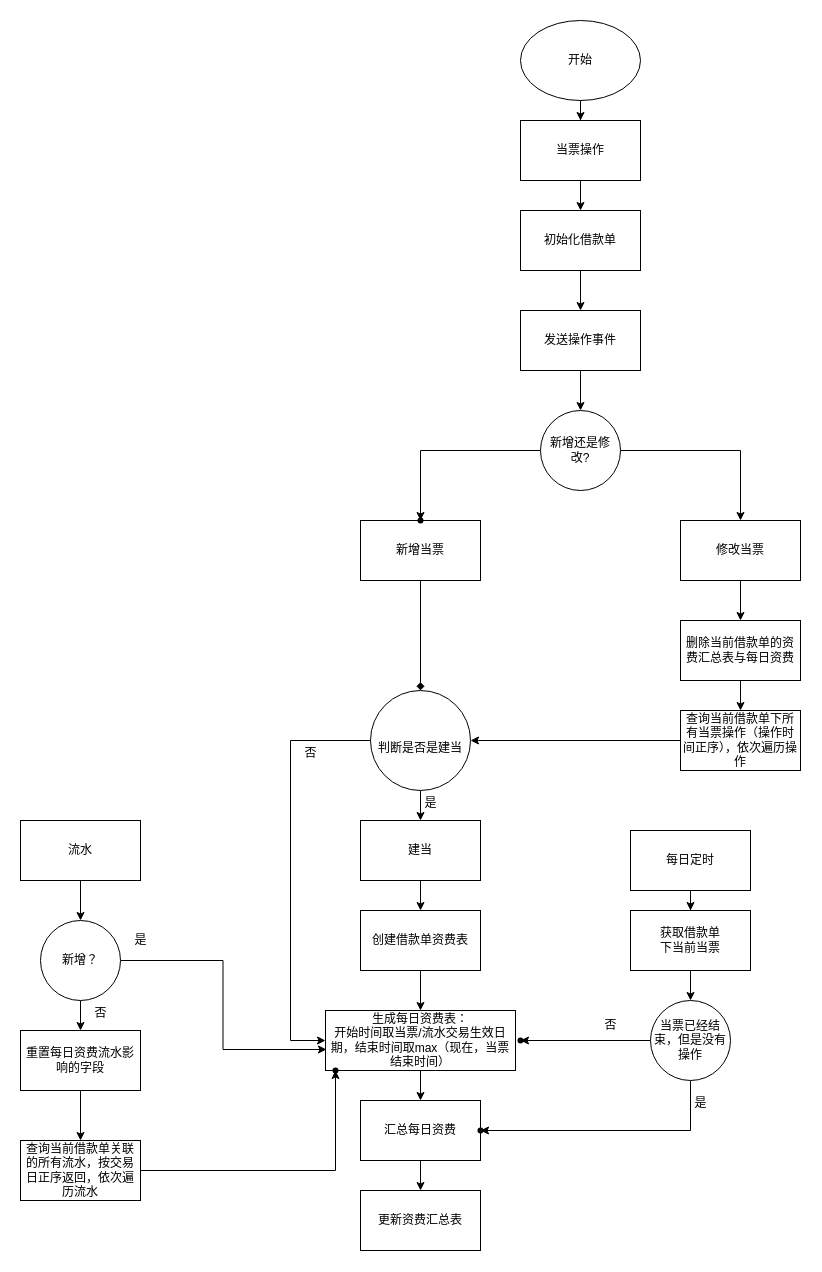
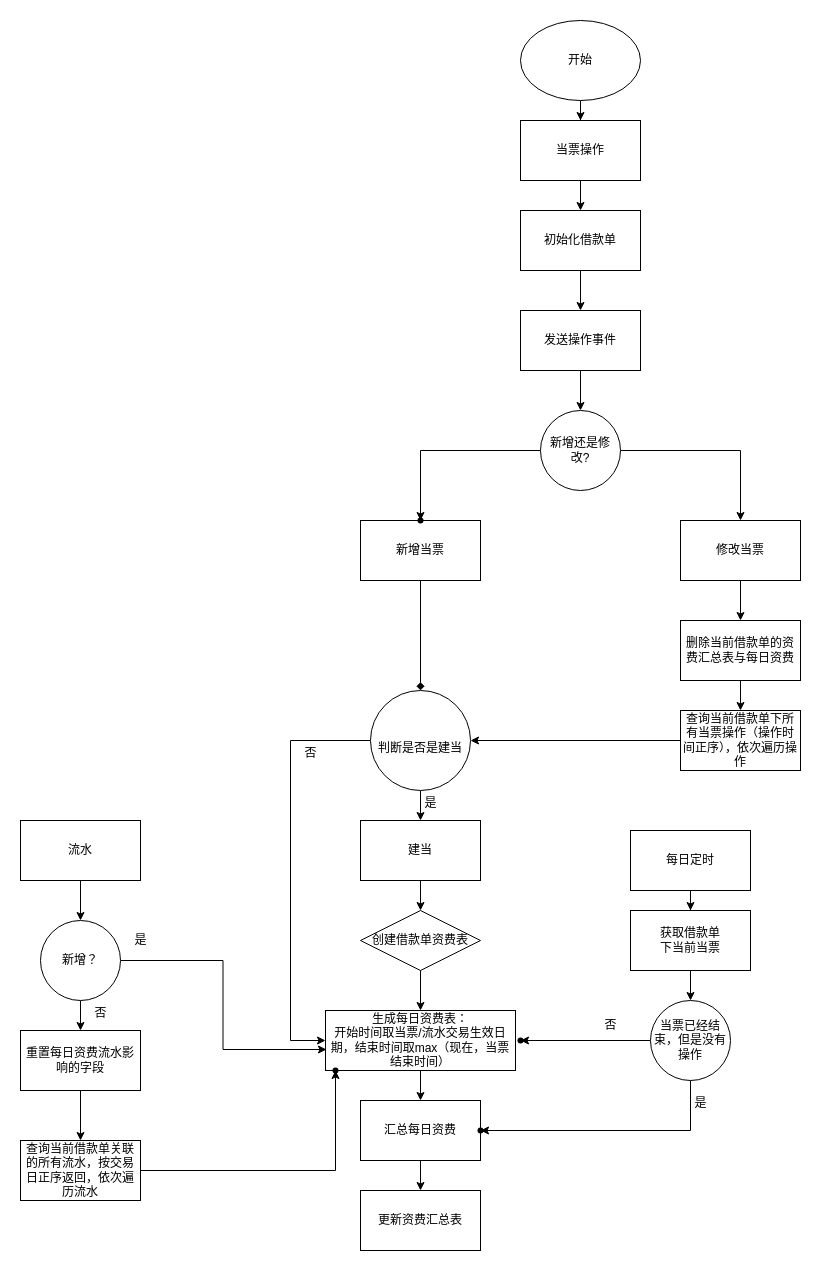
node "创建借款单资费表": shape rectangle -> diamond
